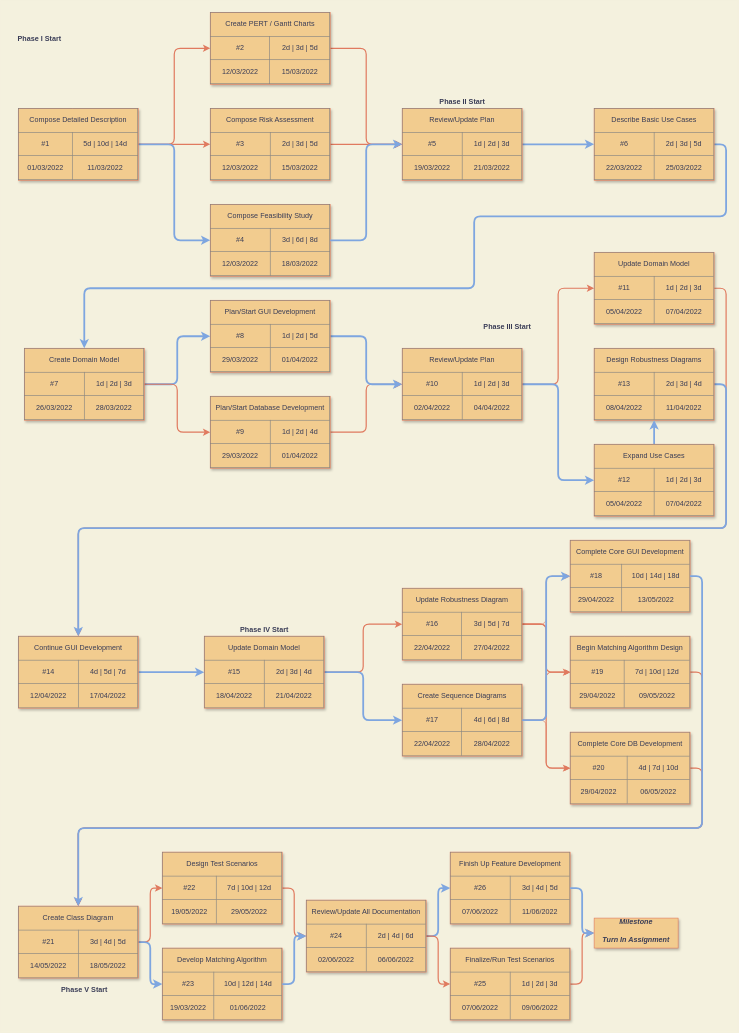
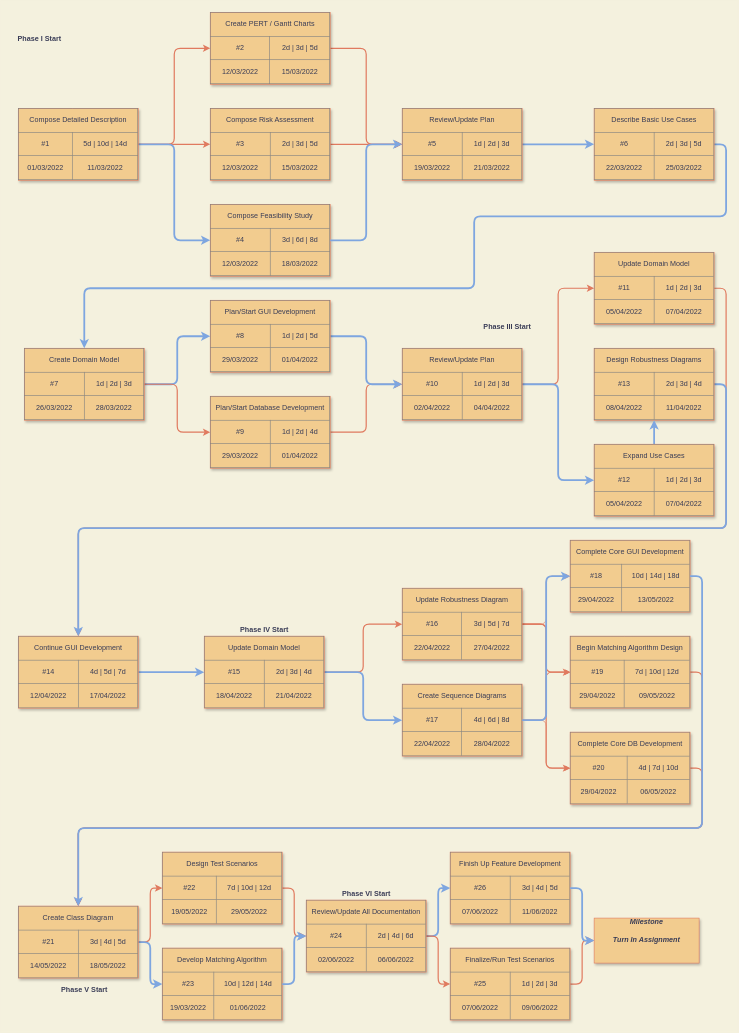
node "Phase II Start": removed
node "Phase VI Start": added
node "Milestone Turn In Assignment": size 84x30 -> 105x45
